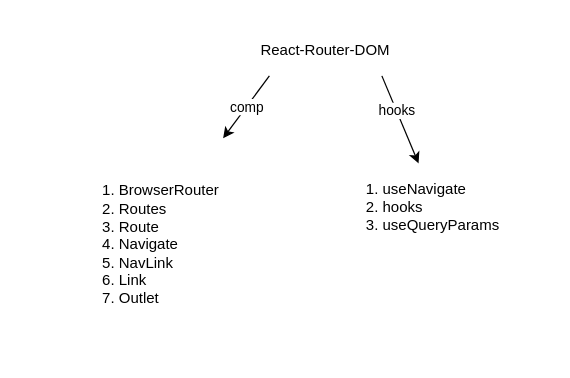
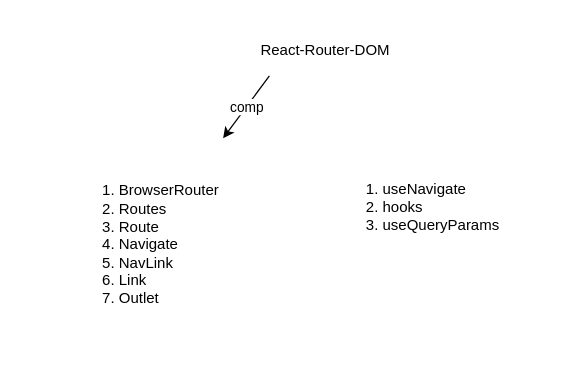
edge "React-Router-DOM" -> "useNavigate hooks useQueryParams": removed, label "hooks"
